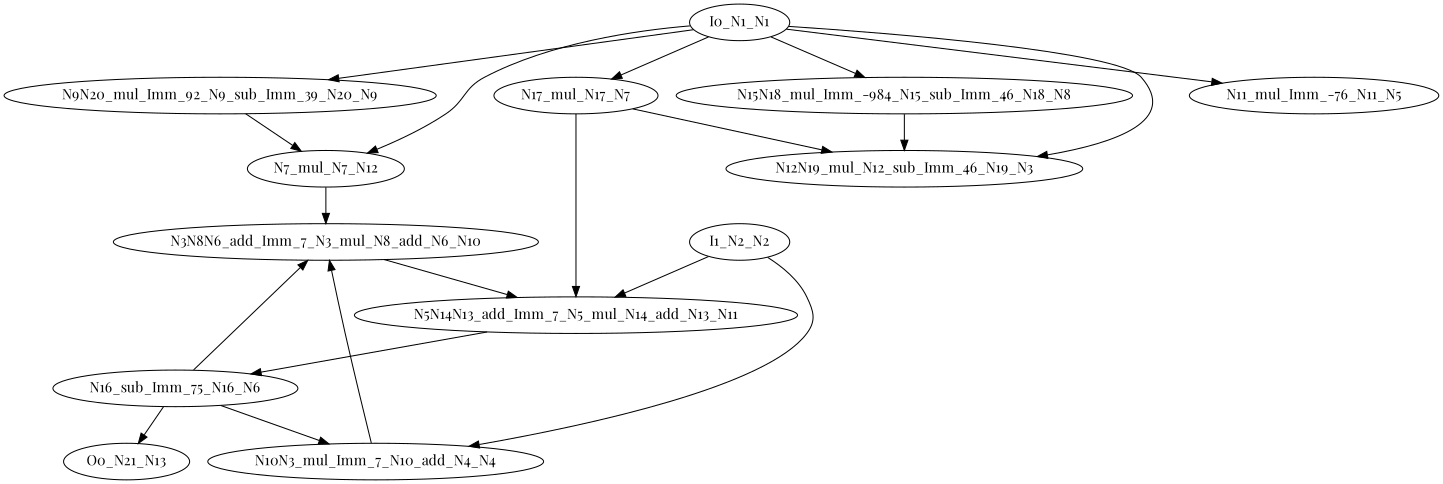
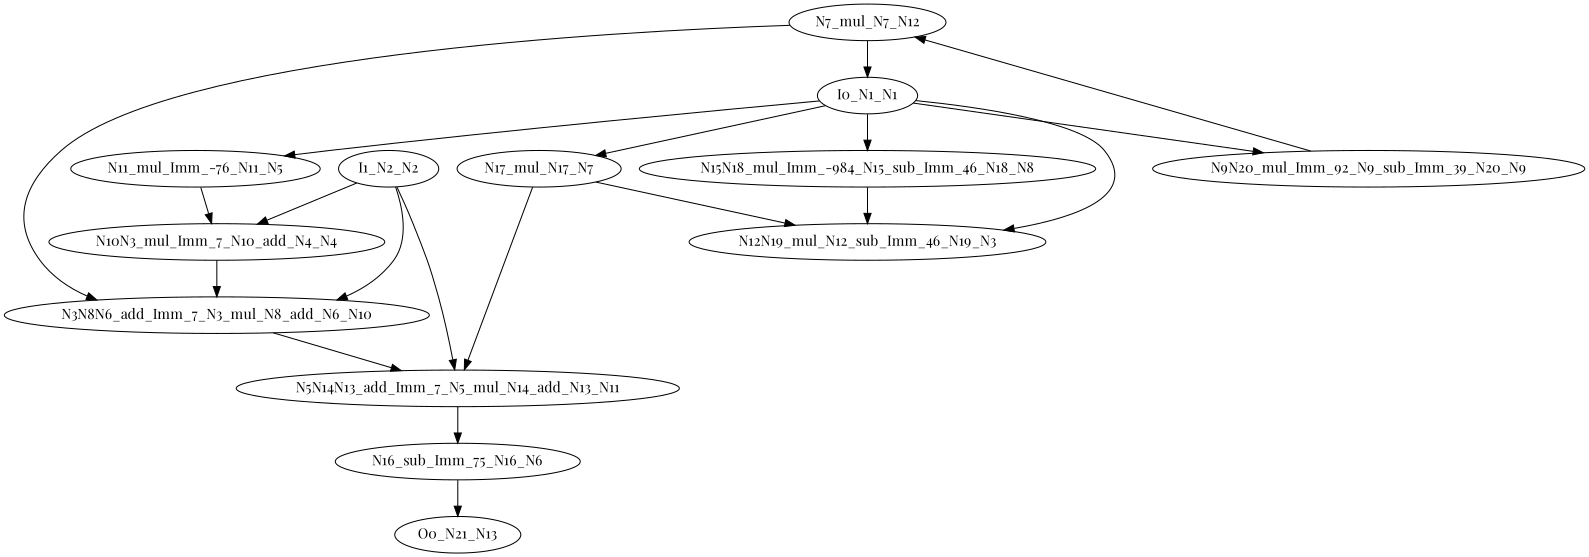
edge "I0_N1_N1" -> "N7_mul_N7_N12": reversed
edge "N16_sub_Imm_75_N16_N6" -> "N3N8N6_add_Imm_7_N3_mul_N8_add_N6_N10": now "I1_N2_N2" -> "N3N8N6_add_Imm_7_N3_mul_N8_add_N6_N10"
edge "N16_sub_Imm_75_N16_N6" -> "N10N3_mul_Imm_7_N10_add_N4_N4": now "N11_mul_Imm_-76_N11_N5" -> "N10N3_mul_Imm_7_N10_add_N4_N4"
